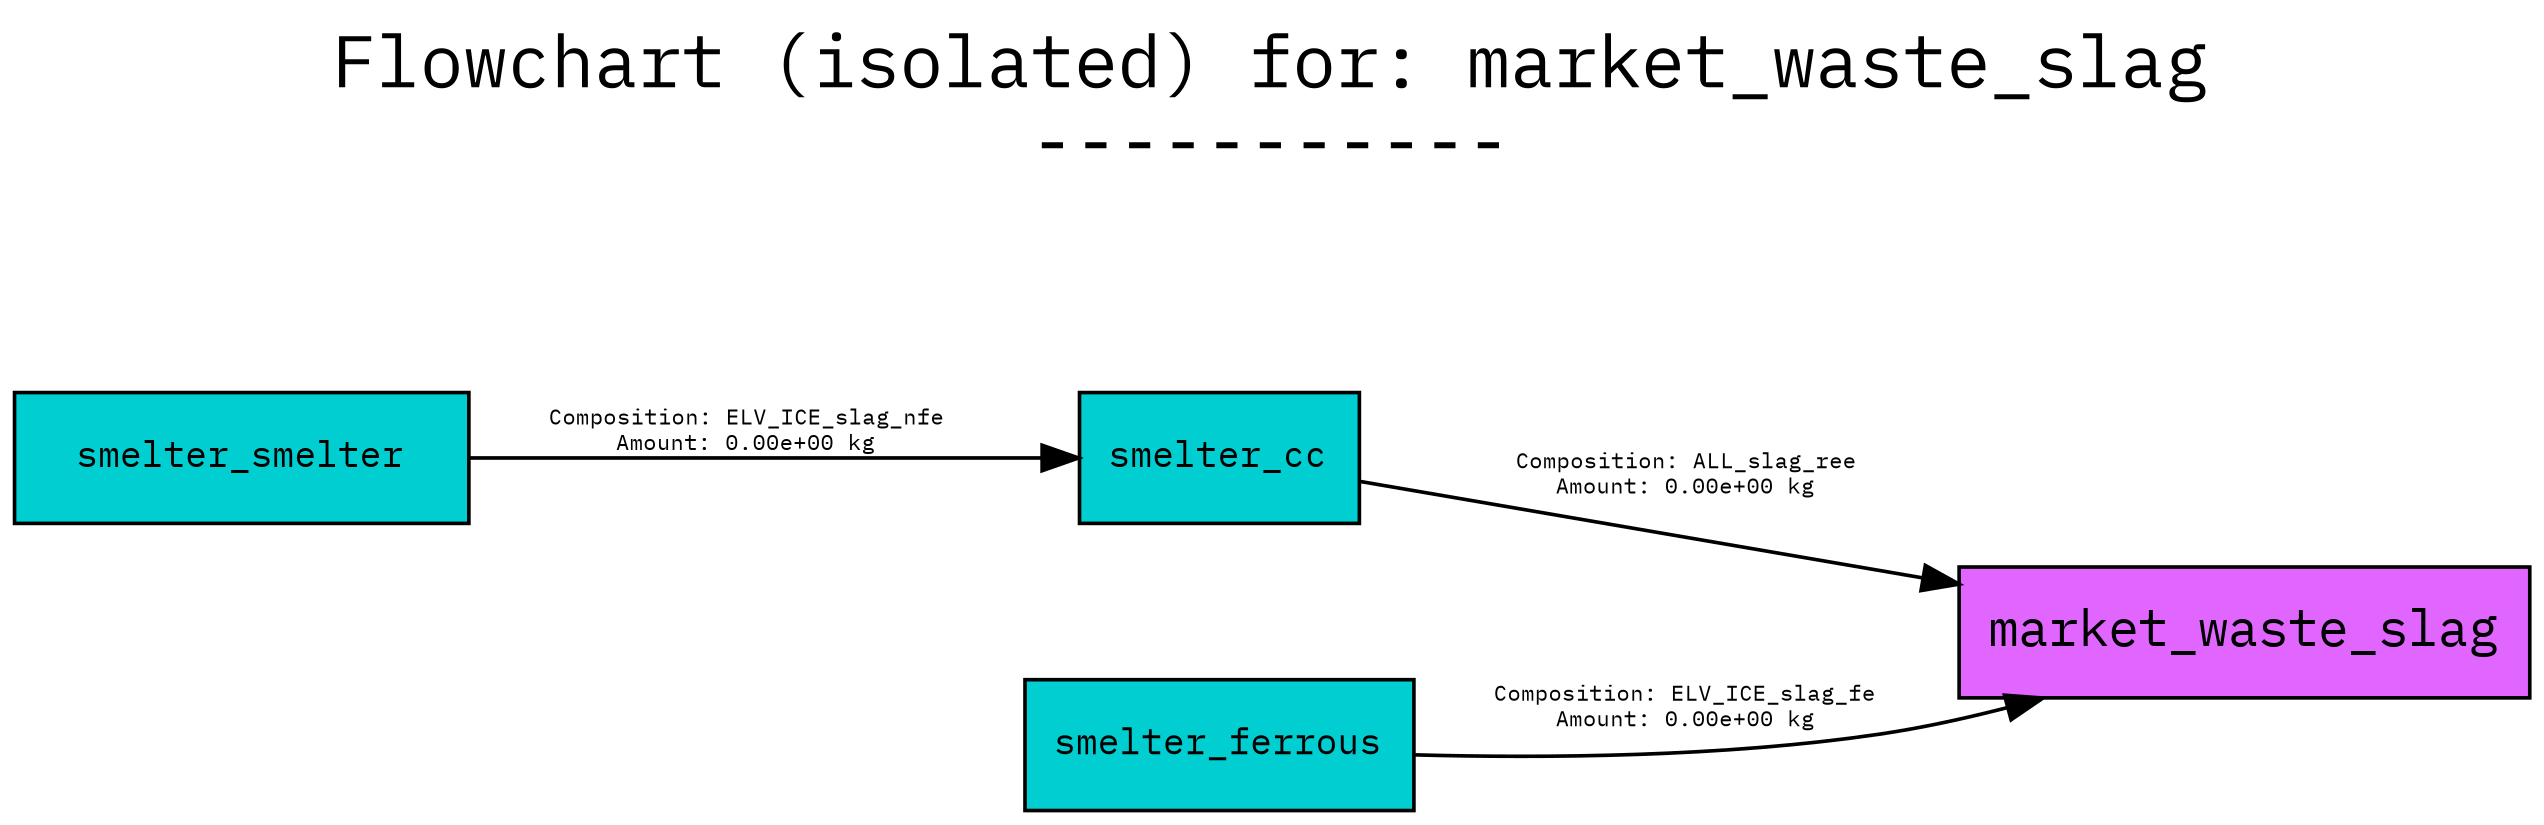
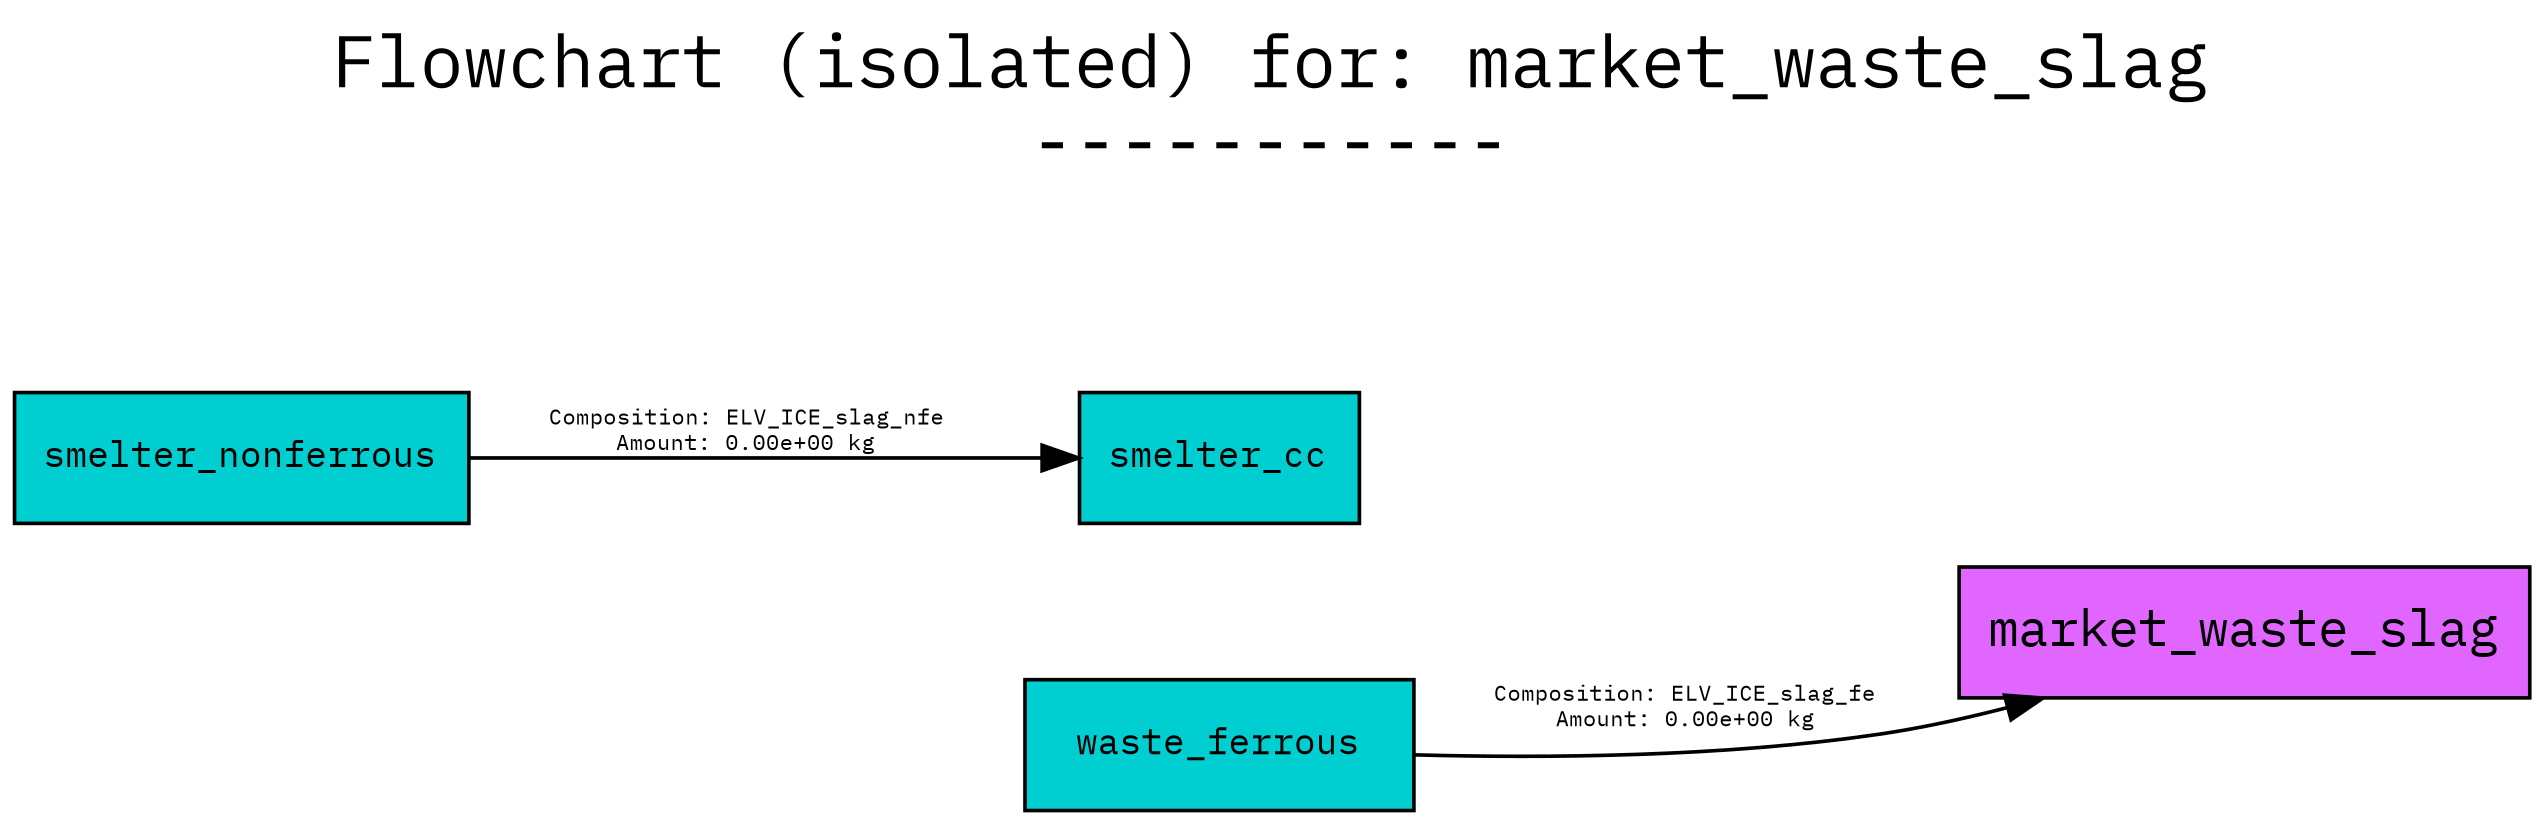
node "smelter_smelter": label "smelter_smelter" -> "smelter_nonferrous"
edge "smelter_cc" -> "market_waste_slag": removed, label "Composition: ALL_slag_ree Amount: 0.00e+00 kg"
node "smelter_ferrous": label "smelter_ferrous" -> "waste_ferrous"
